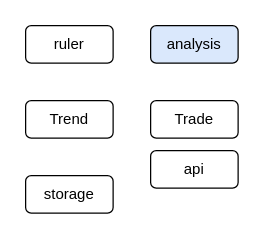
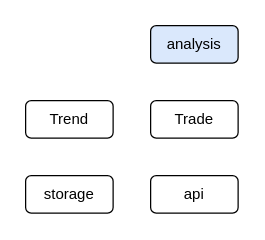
node "ruler": removed
node "api": moved (194, 169) -> (194, 194)
